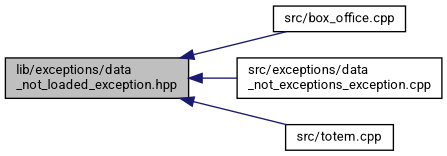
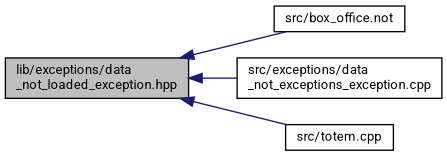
node "src/box_office.cpp": label "src/box_office.cpp" -> "src/box_office.not"
